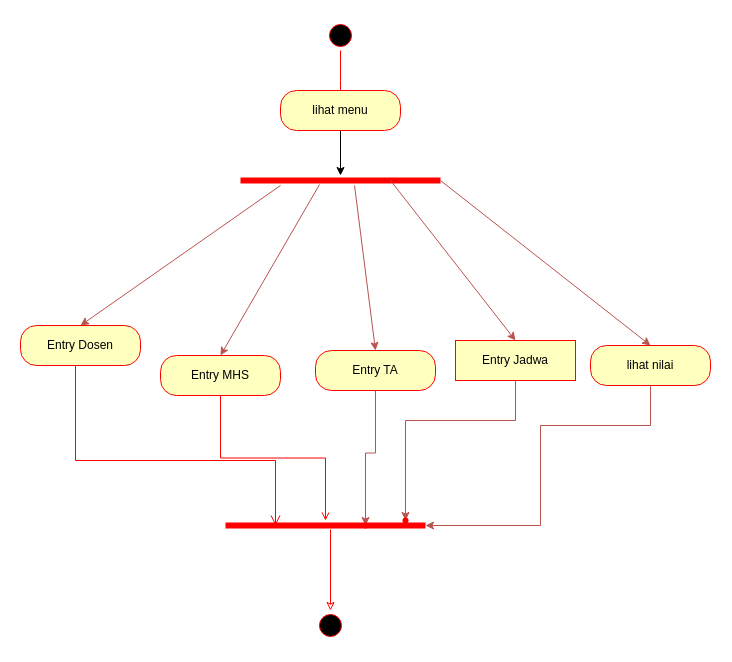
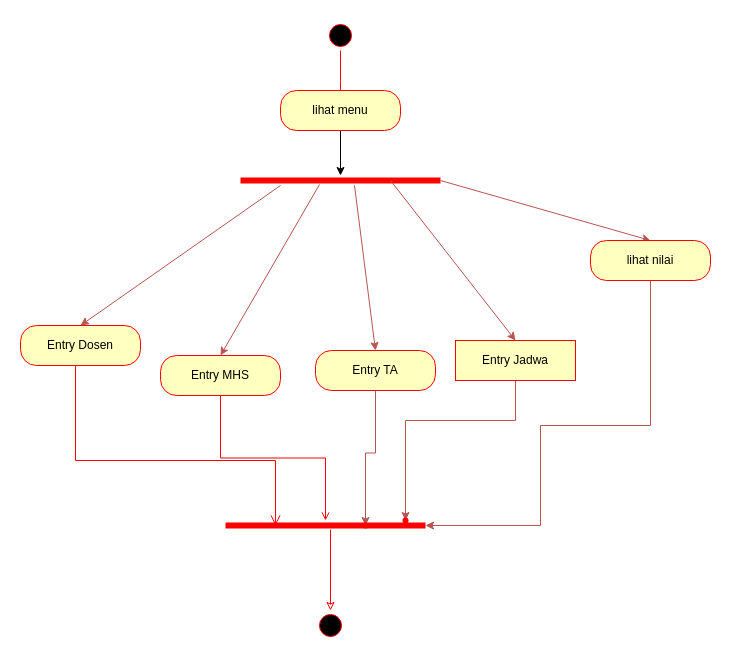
node "lihat nilai": moved (651, 366) -> (651, 261)
